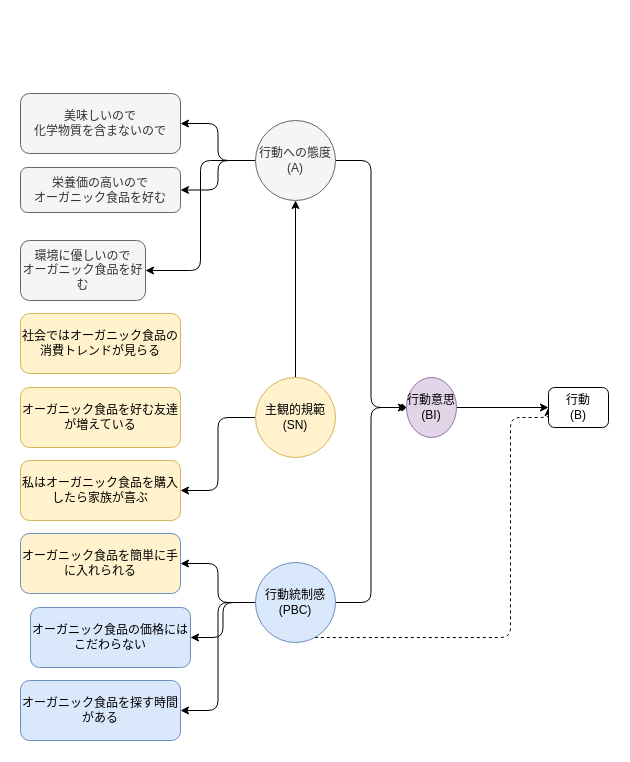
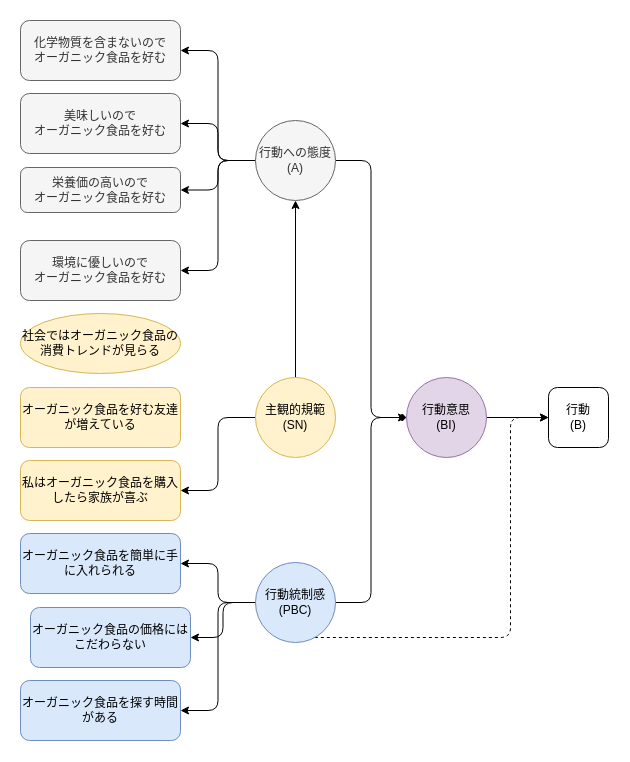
node "化学物質を含まないので オーガニック食品を好む": added
edge "行動への態度 (A)" -> "化学物質を含まないので オーガニック食品を好む": added
node "美味しいので 化学物質を含まないので": label "美味しいので 化学物質を含まないので" -> "美味しいので オーガニック食品を好む"
node "環境に優しいので オーガニック食品を好む": size 125x60 -> 160x60
node "社会ではオーガニック食品の消費トレンドが見らる": shape rounded rectangle -> ellipse
node "行動意思 (BI)": size 50x60 -> 80x80
node "行動 (B)": size 60x40 -> 60x60
node "オーガニック食品を簡単に手に入れられる": fillcolor #fff2cc -> #dae8fc
